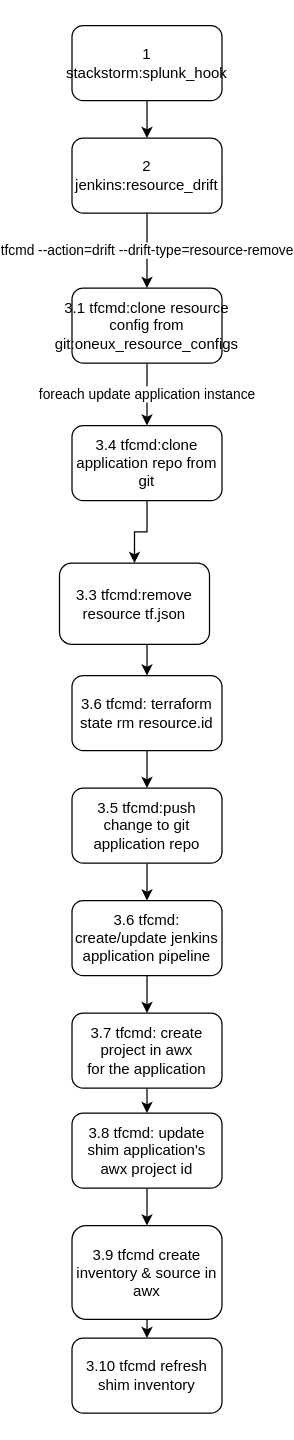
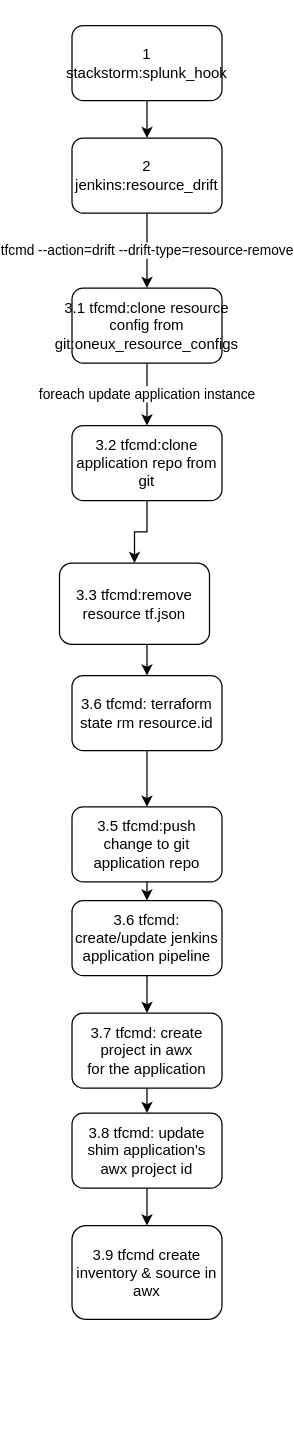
node "3.4 tfcmd:clone application repo from git": label "3.4 tfcmd:clone application repo from git" -> "3.2 tfcmd:clone application repo from git"
node "3.5 tfcmd:push change to git application repo": moved (147, 826) -> (147, 844)
edge "3.9 tfcmd create inventory & source in awx" -> "3.10 tfcmd refresh shim inventory": removed
node "3.10 tfcmd refresh shim inventory": removed
